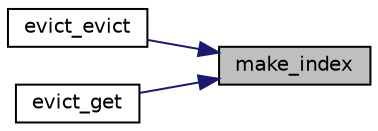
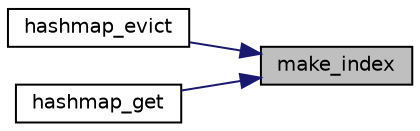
node "evict_evict": label "evict_evict" -> "hashmap_evict"
node "evict_get": label "evict_get" -> "hashmap_get"
